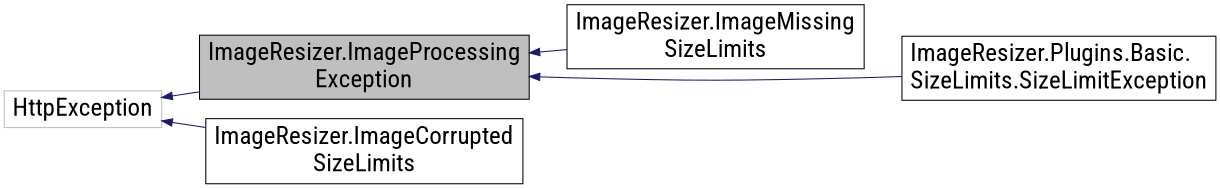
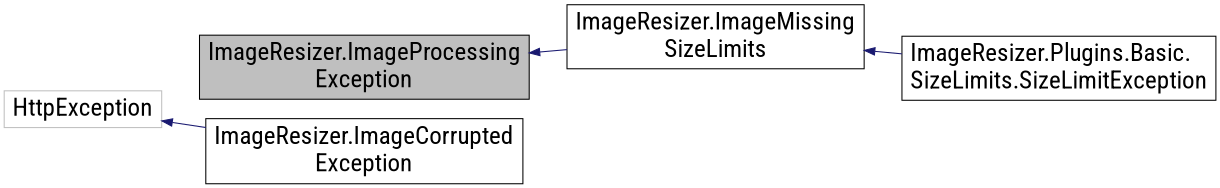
edge "ImageResizer.Plugins.Basic. SizeLimits.SizeLimitException" -> "ImageResizer.ImageProcessing Exception": now "ImageResizer.Plugins.Basic. SizeLimits.SizeLimitException" -> "ImageResizer.ImageMissing SizeLimits"
edge "ImageResizer.ImageProcessing Exception" -> "HttpException": removed
node "ImageResizer.ImageCorrupted SizeLimits": label "ImageResizer.ImageCorrupted SizeLimits" -> "ImageResizer.ImageCorrupted Exception"
